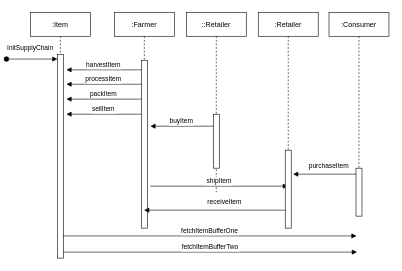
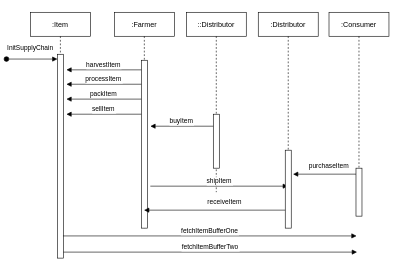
node "::Retailer": label "::Retailer" -> "::Distributor"
node ":Retailer": label ":Retailer" -> ":Distributor"
